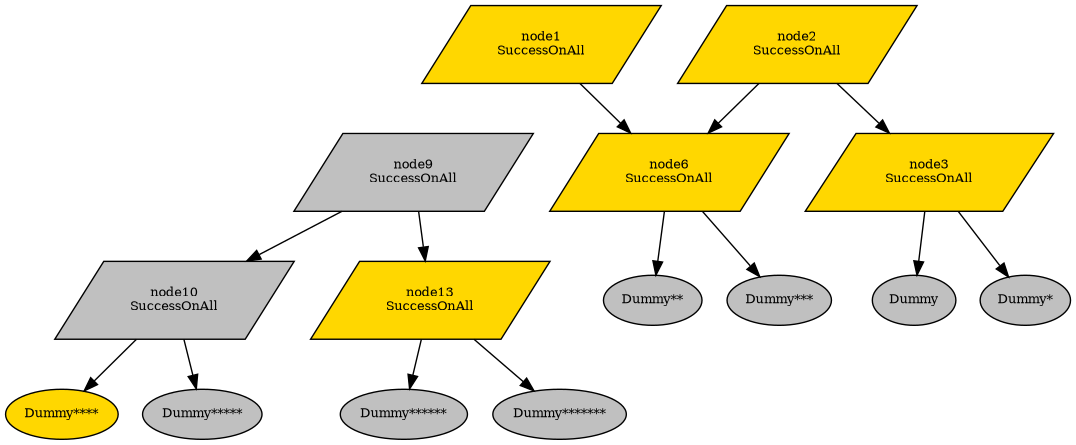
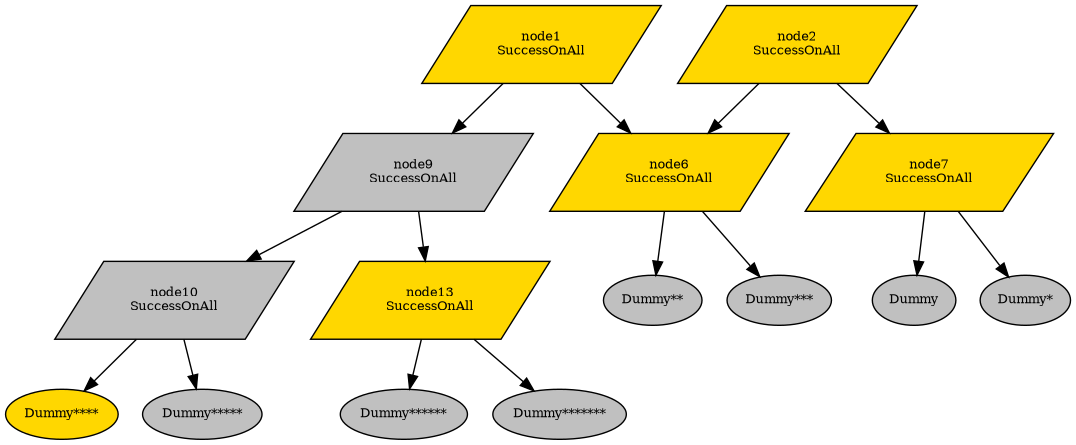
edge "node1 SuccessOnAll" -> "node9 SuccessOnAll": added
node "node3 SuccessOnAll": label "node3 SuccessOnAll" -> "node7 SuccessOnAll"
